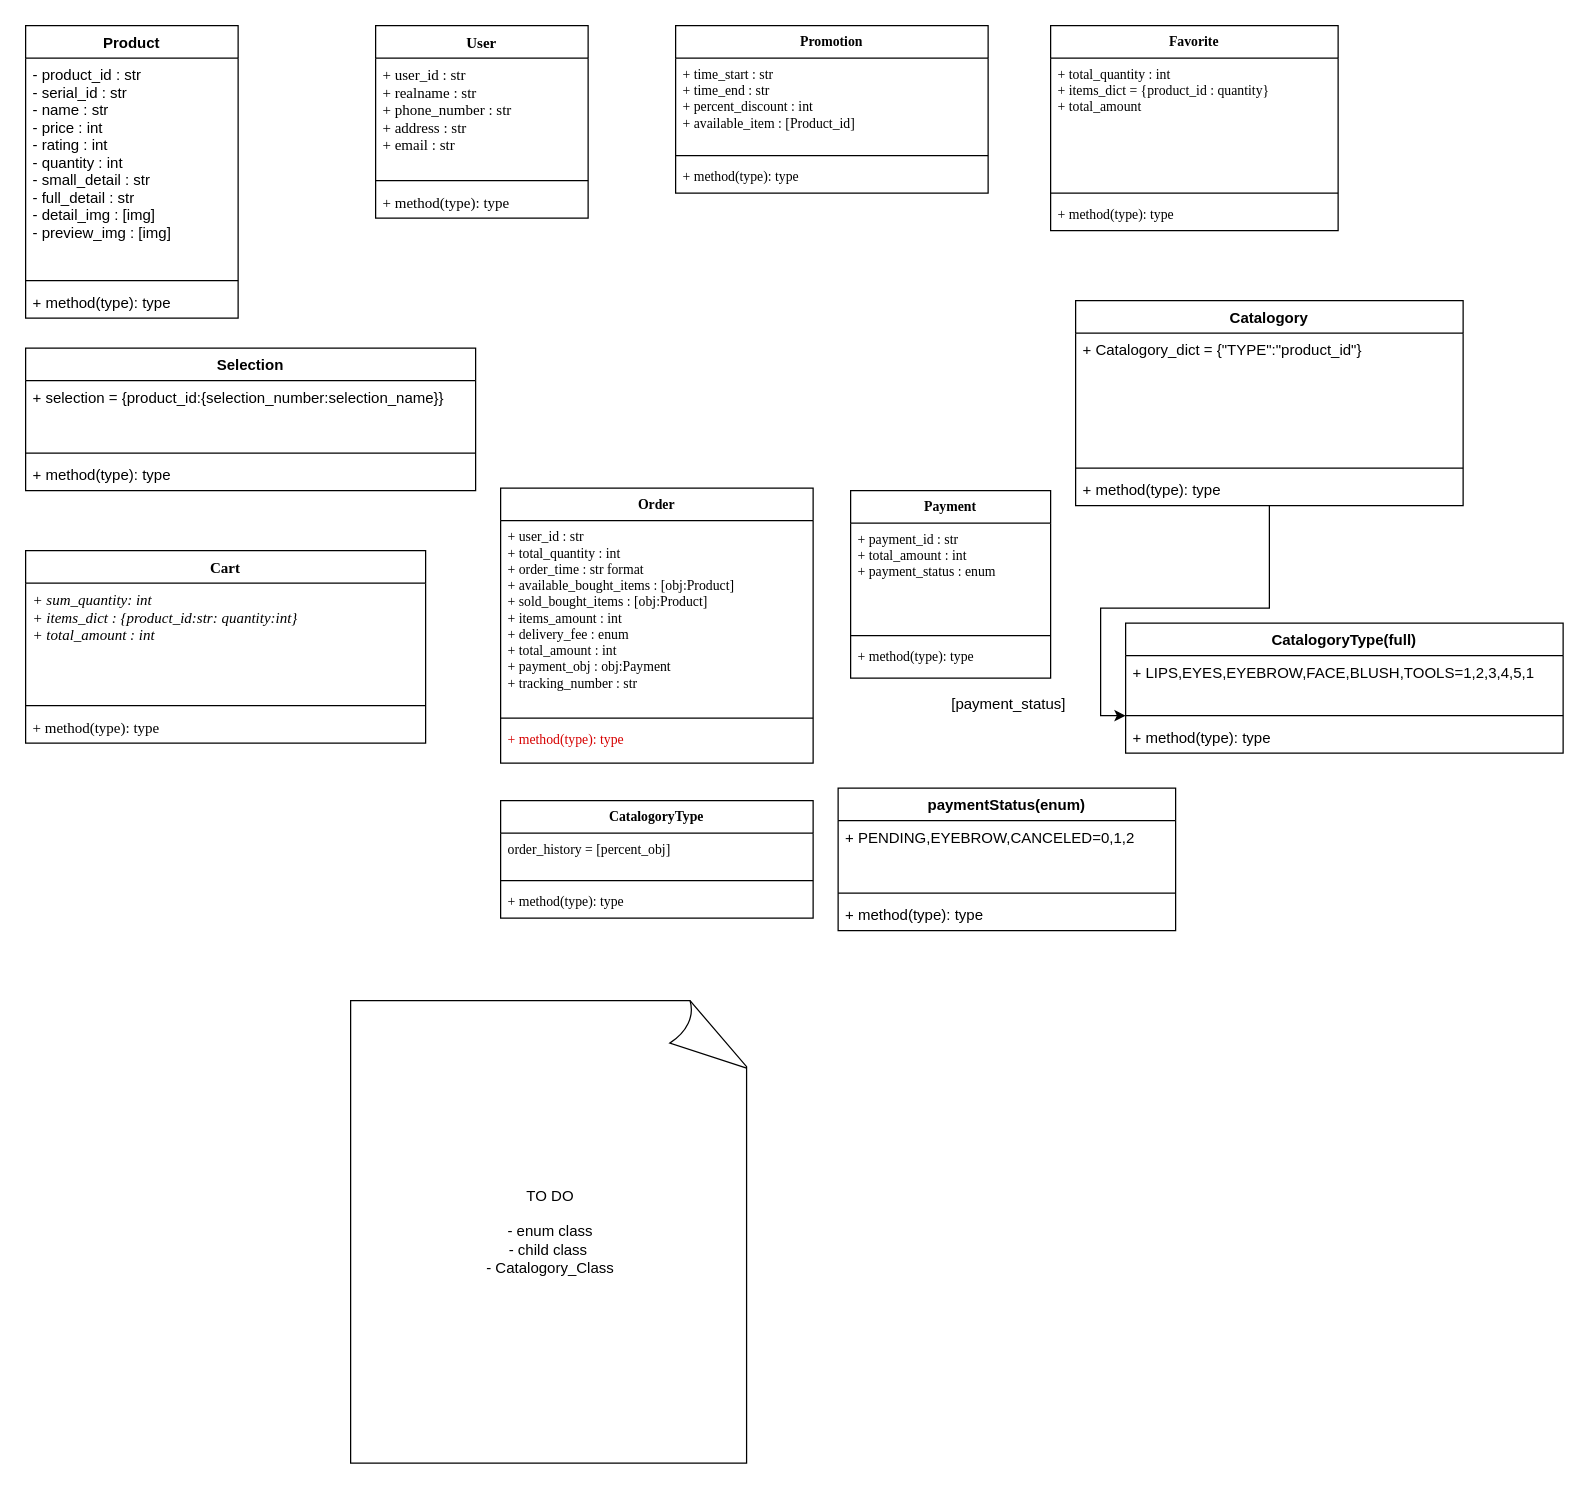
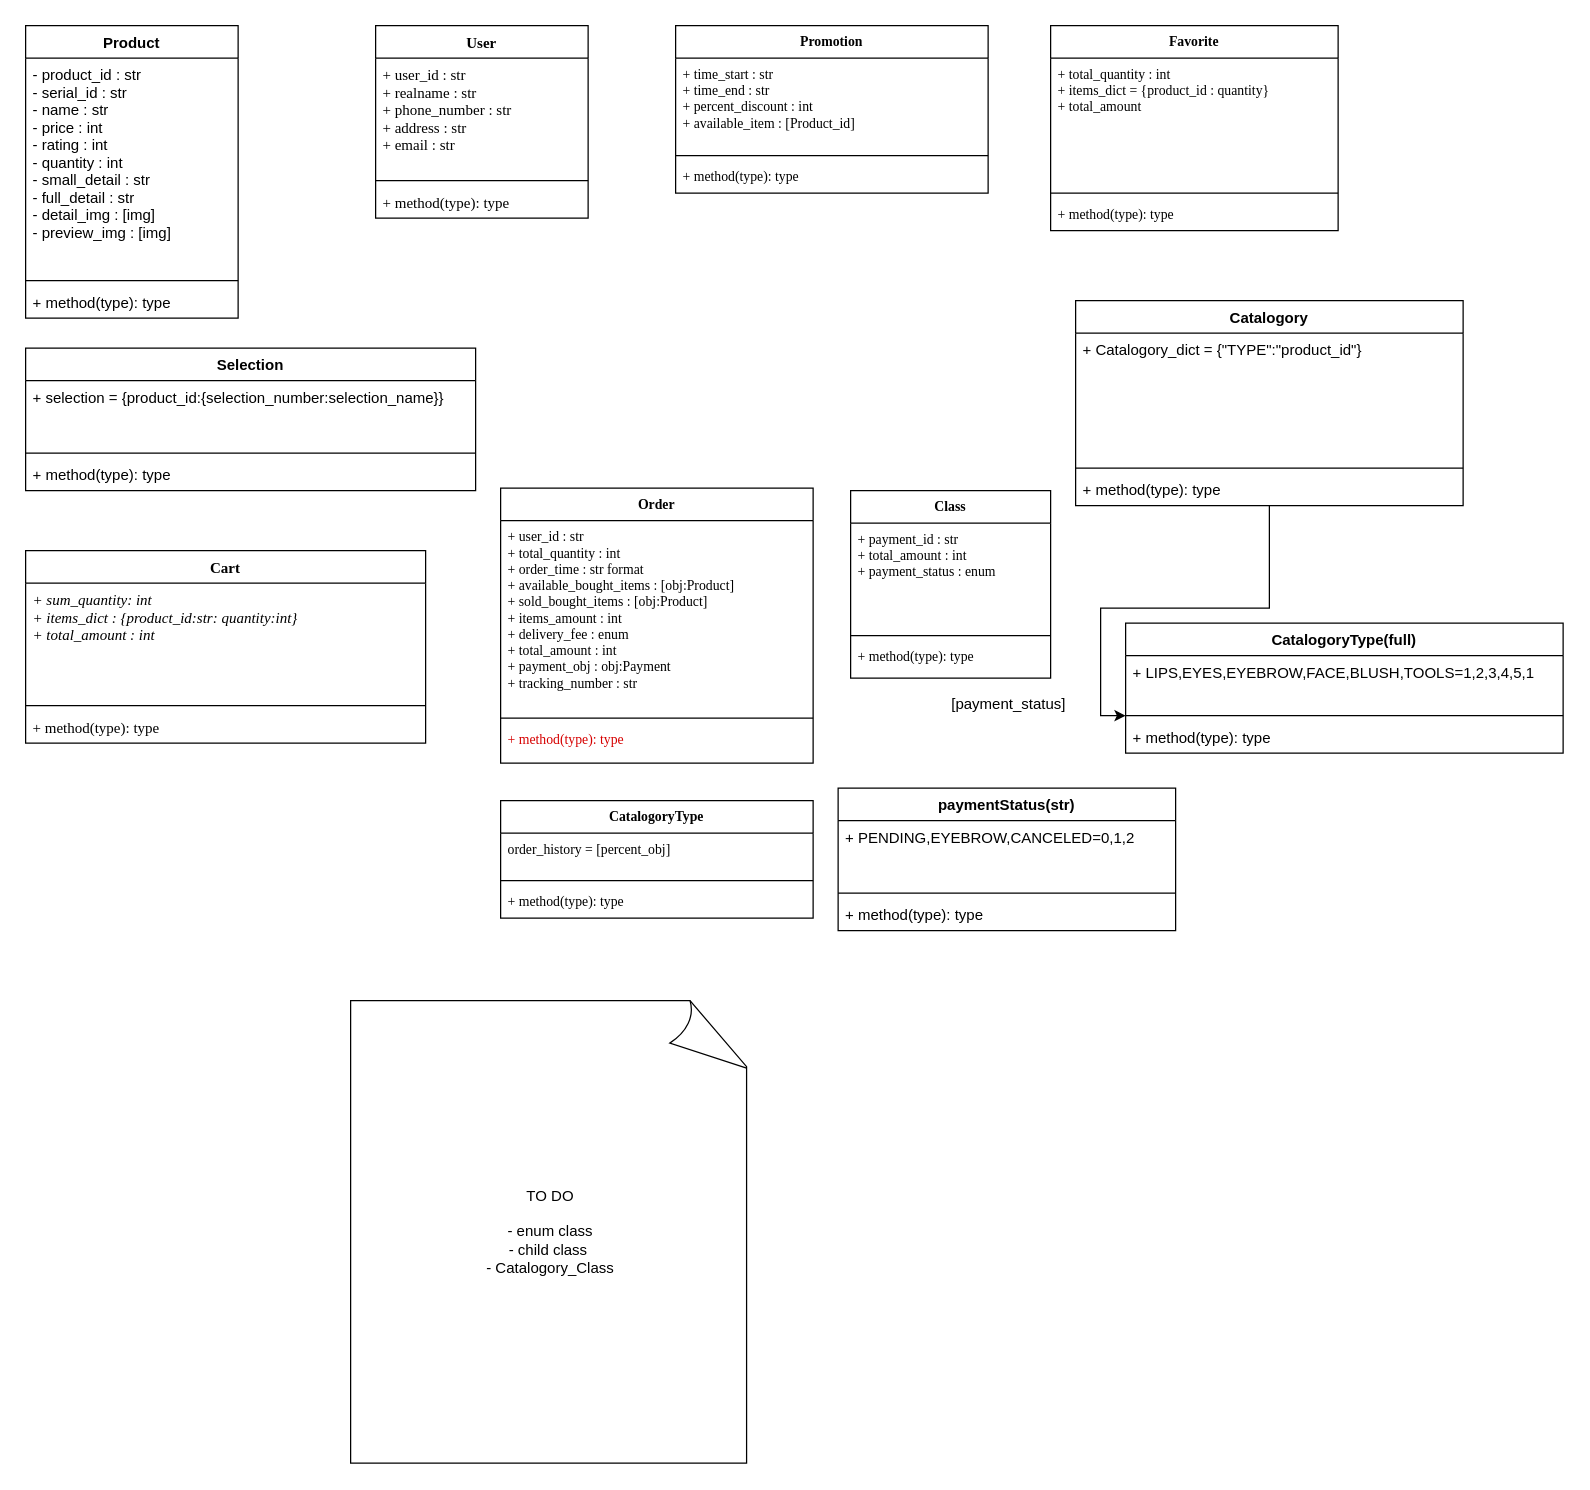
node "Payment": label "Payment" -> "Class"
node "paymentStatus(enum)": label "paymentStatus(enum)" -> "paymentStatus(str)"
